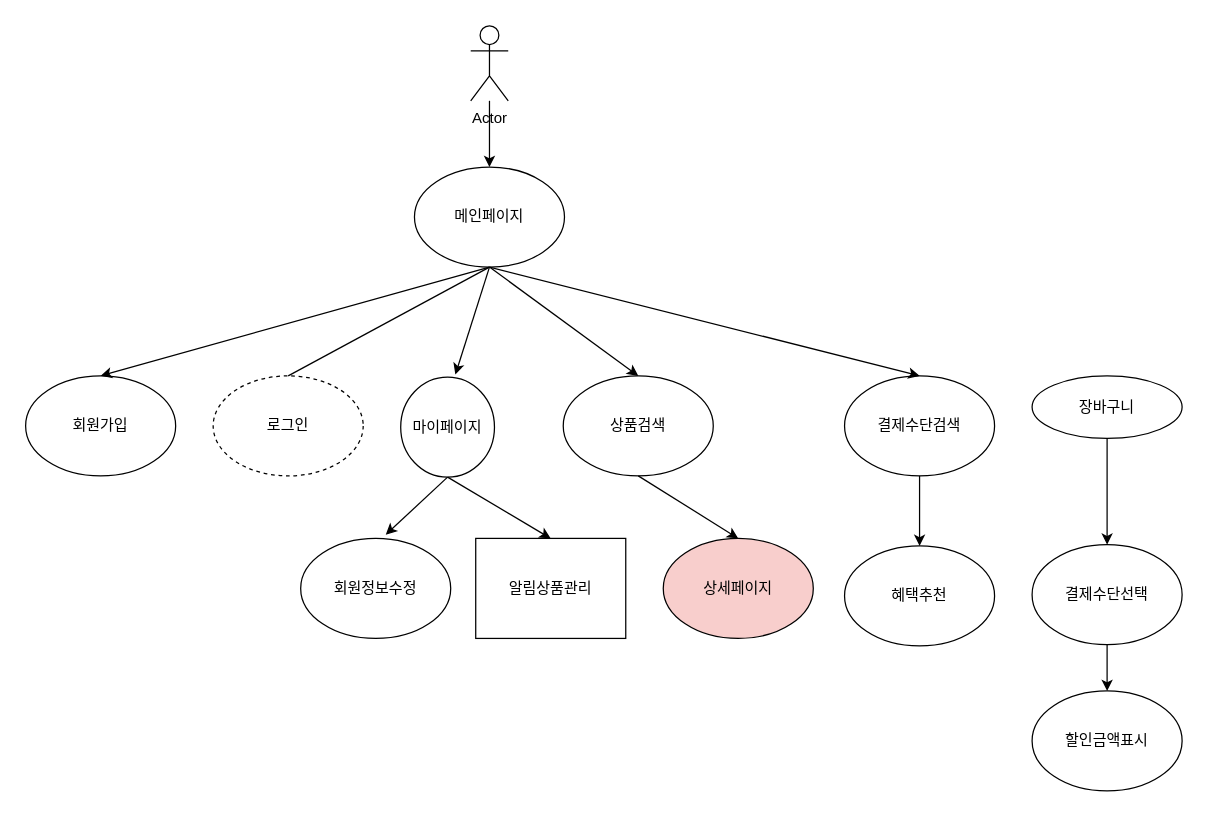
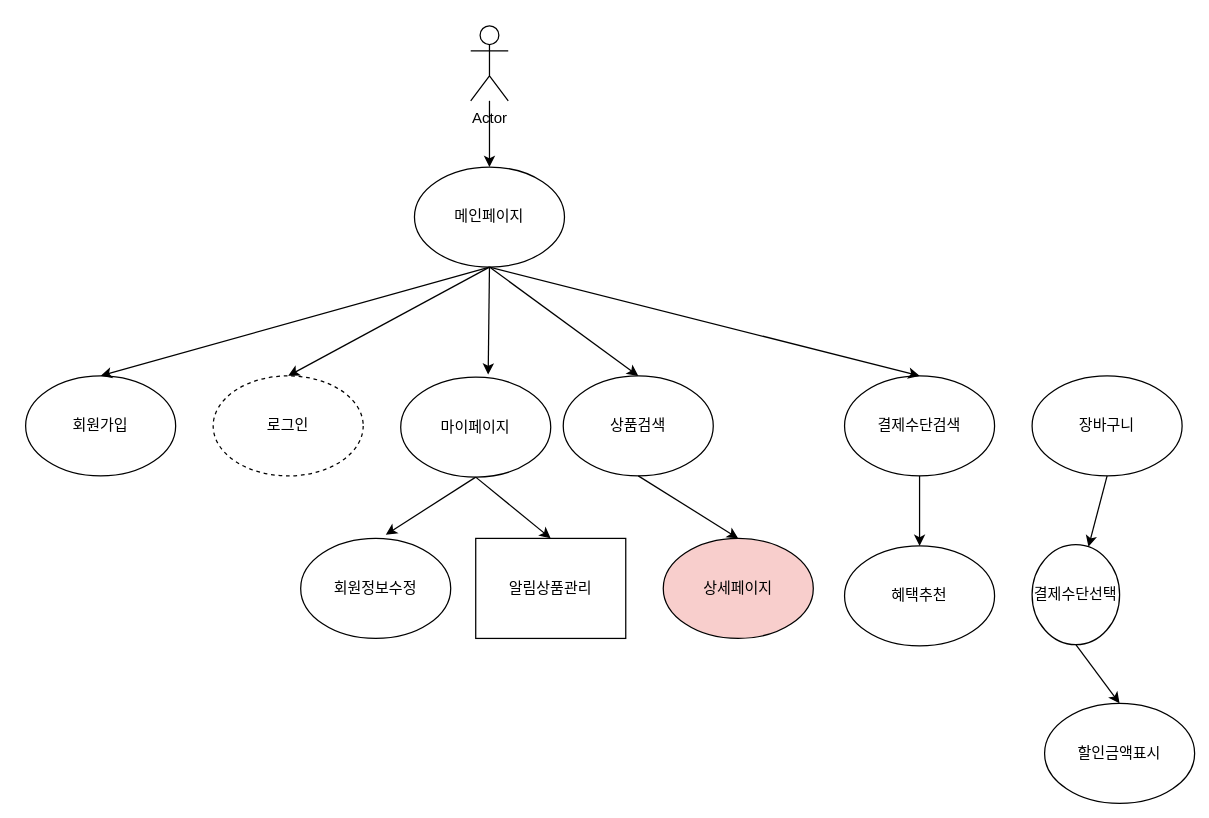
edge "메인페이지" -- "로그인": arrowhead none -> classic
node "장바구니": size 150x63 -> 150x100
node "마이페이지": size 94x100 -> 150x100
node "결제수단선택": size 150x100 -> 88x100
node "할인금액표시": moved (1107, 741) -> (1119, 753)
